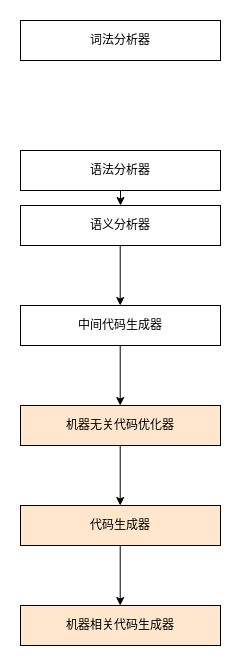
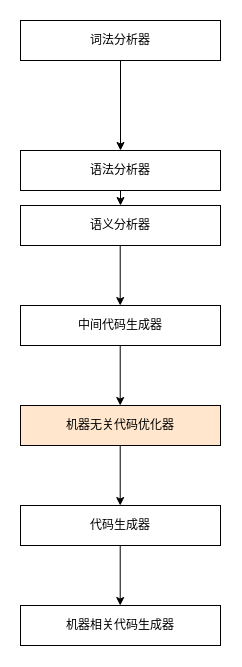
edge "词法分析器" -> "语法分析器": added
node "代码生成器": fillcolor #ffe6cc -> #ffffff
node "机器相关代码生成器": fillcolor #ffe6cc -> #ffffff
